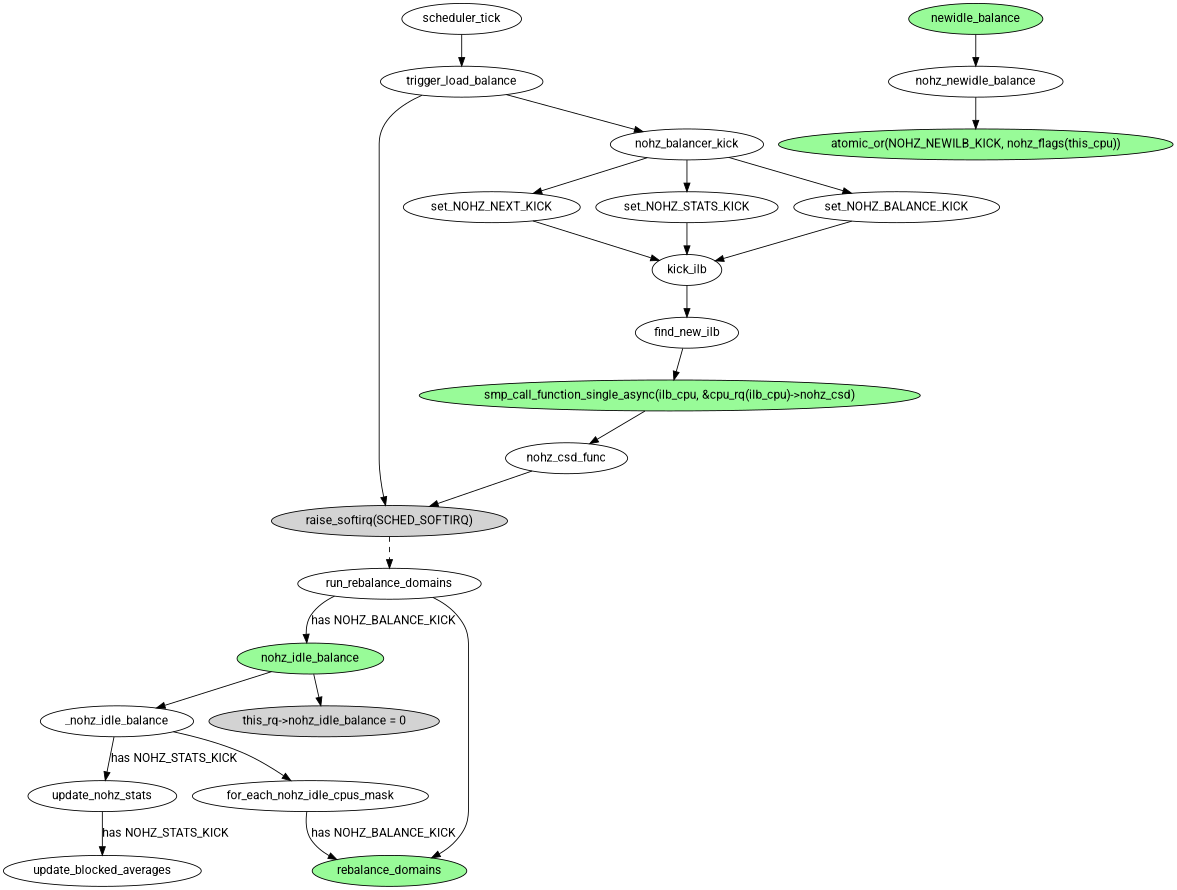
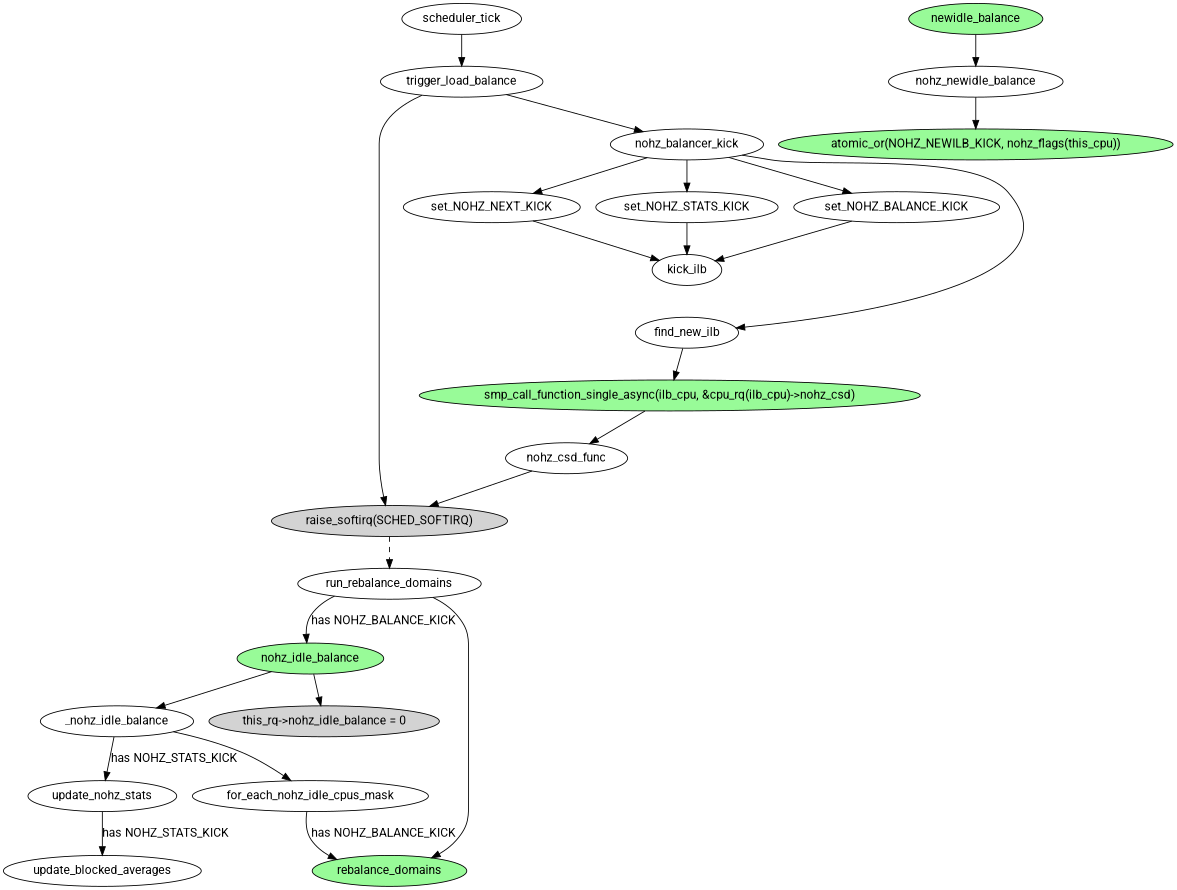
edge "kick_ilb" -> "find_new_ilb": now "nohz_balancer_kick" -> "find_new_ilb"
